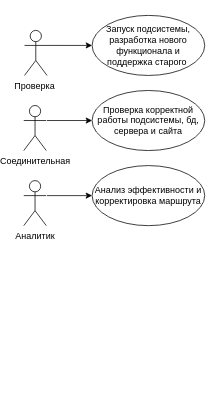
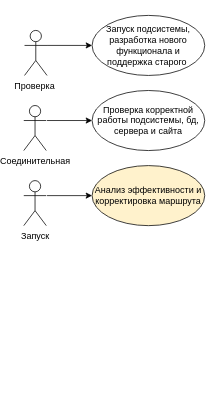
node "Анализ эффективности и корректировка маршрута": fillcolor #ffffff -> #fff2cc
node "Аналитик": label "Аналитик" -> "Запуск"
